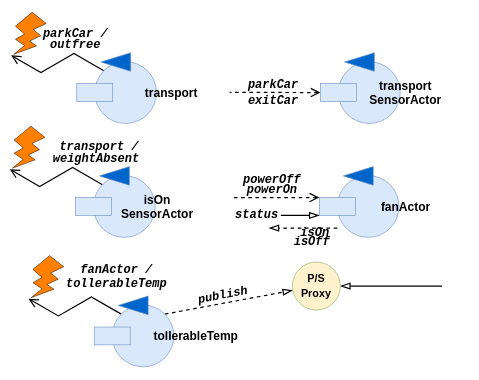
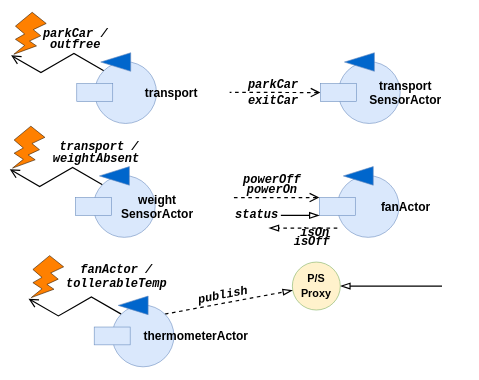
node "isOn SensorActor": label "isOn SensorActor" -> "weight SensorActor"
node "tollerableTemp": label "tollerableTemp" -> "thermometerActor"
